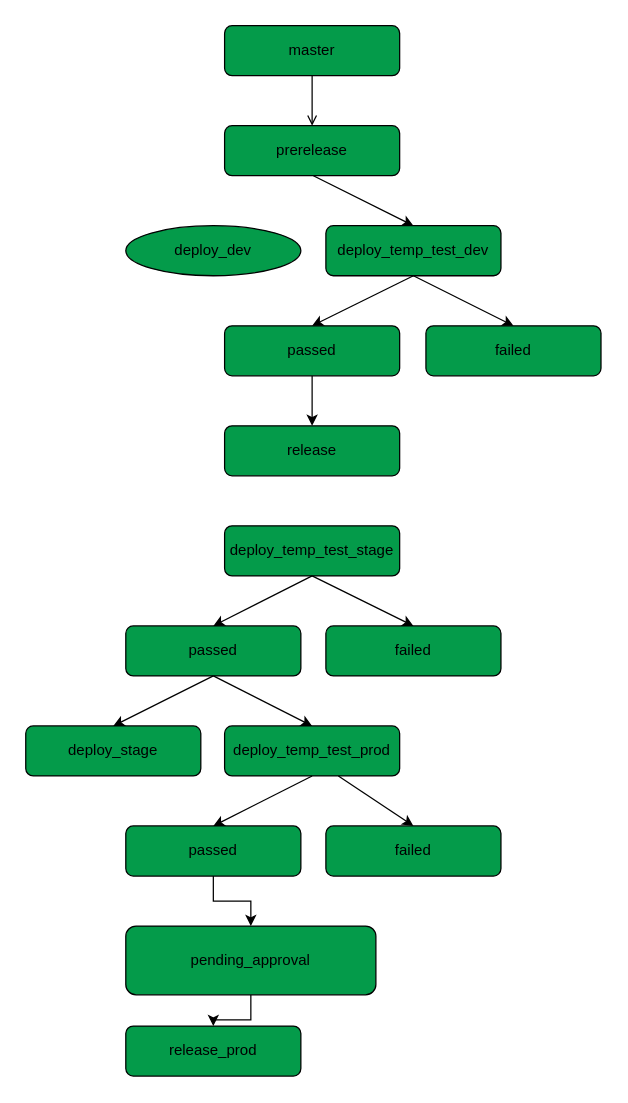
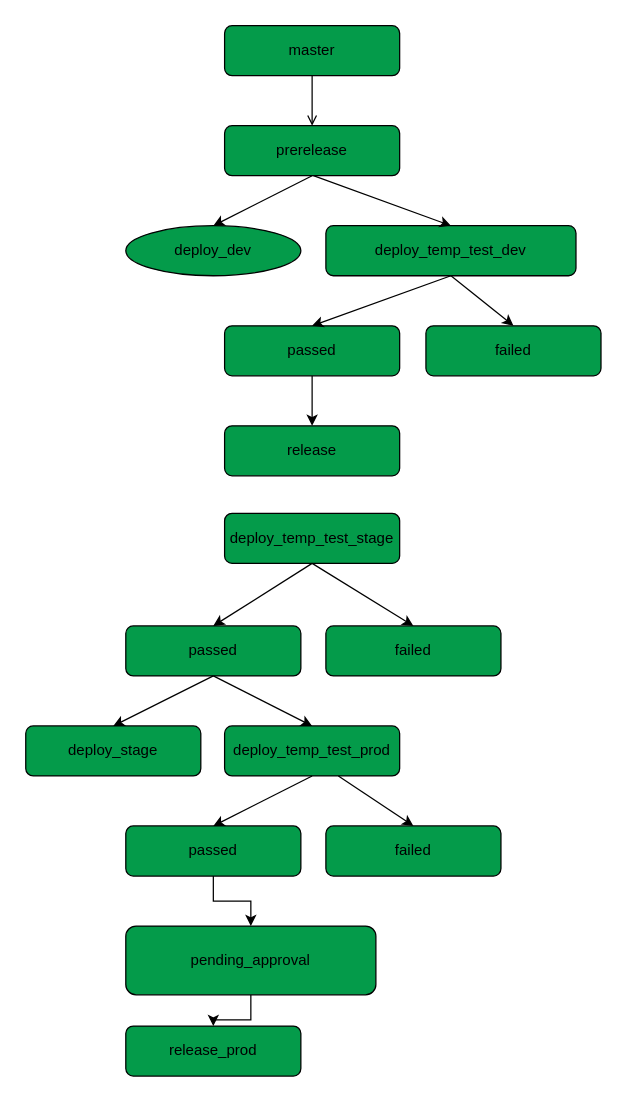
edge "prerelease" -> "deploy_dev": added
node "deploy_temp_test_dev": size 175x50 -> 250x50
node "deploy_temp_test_stage": moved (312, 551) -> (312, 538)
